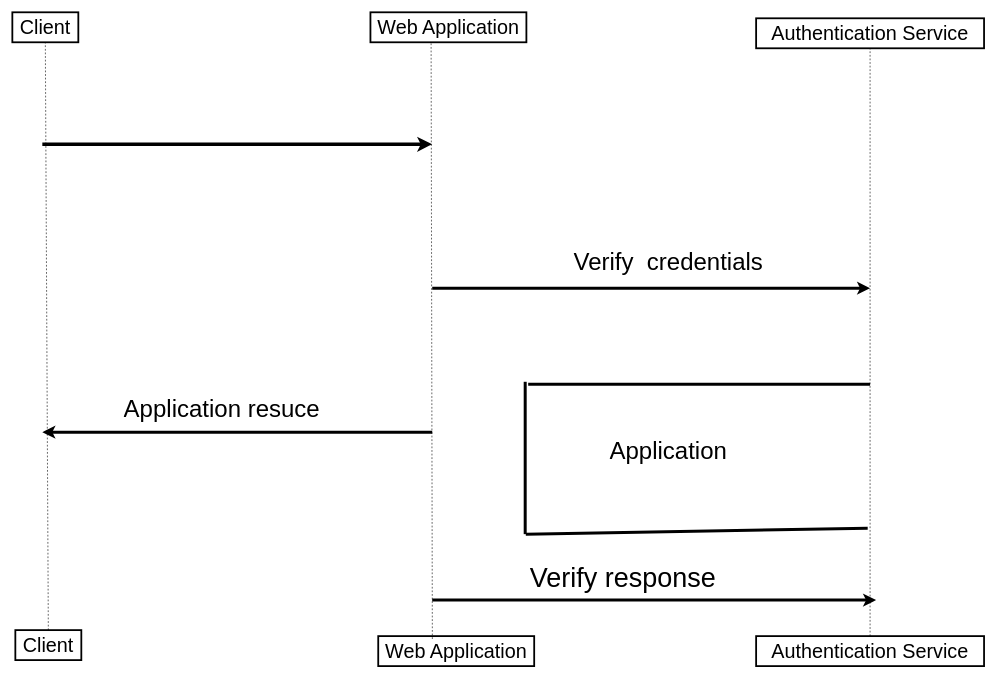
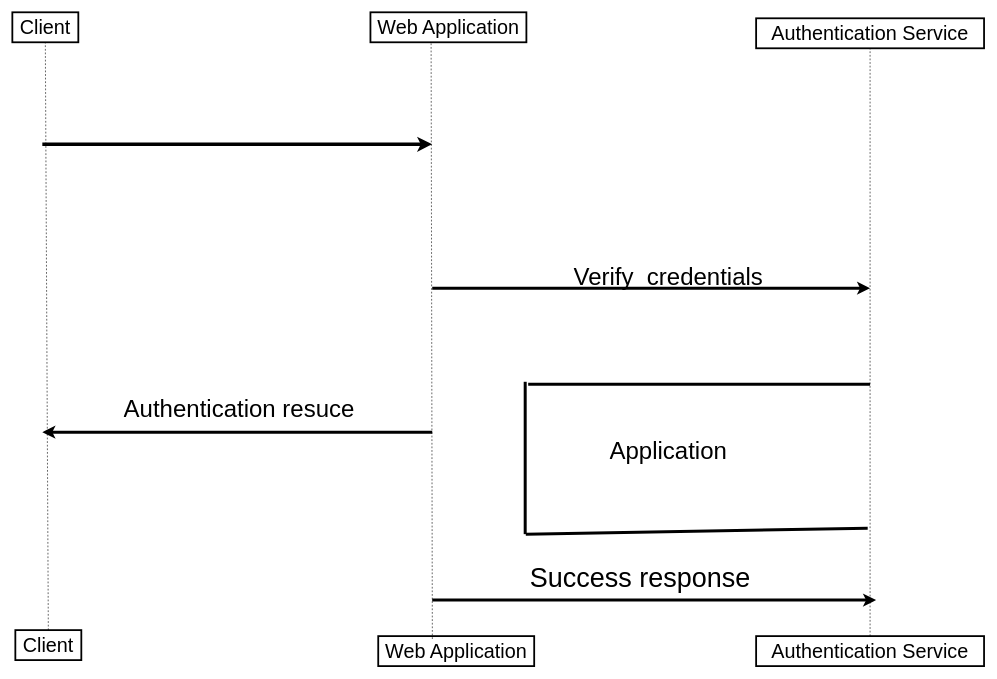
node "Verify credentials": moved (684, 290) -> (684, 305)
node "Application resuce": label "Application resuce" -> "Authentication resuce"
node "Verify response": label "Verify response" -> "Success response"
